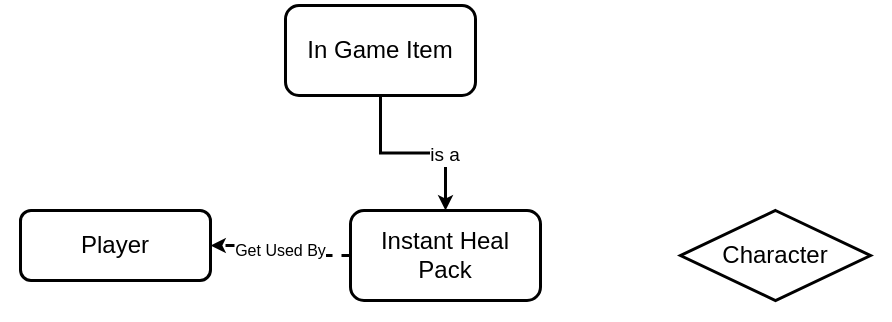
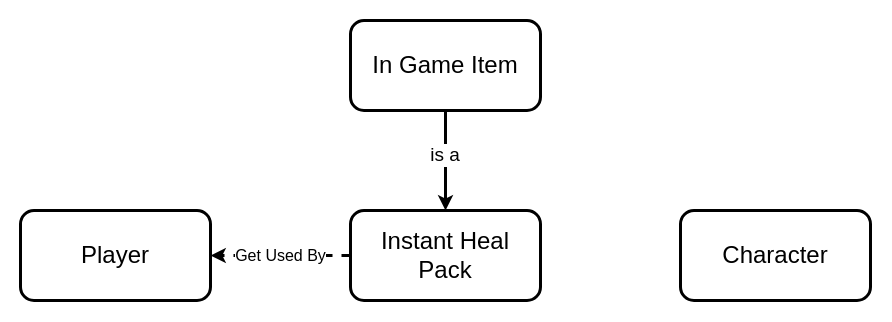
node "In Game Item": moved (381, 51) -> (446, 66)
node "Player": size 190x70 -> 190x90
node "Character": shape diamond -> rounded rectangle
